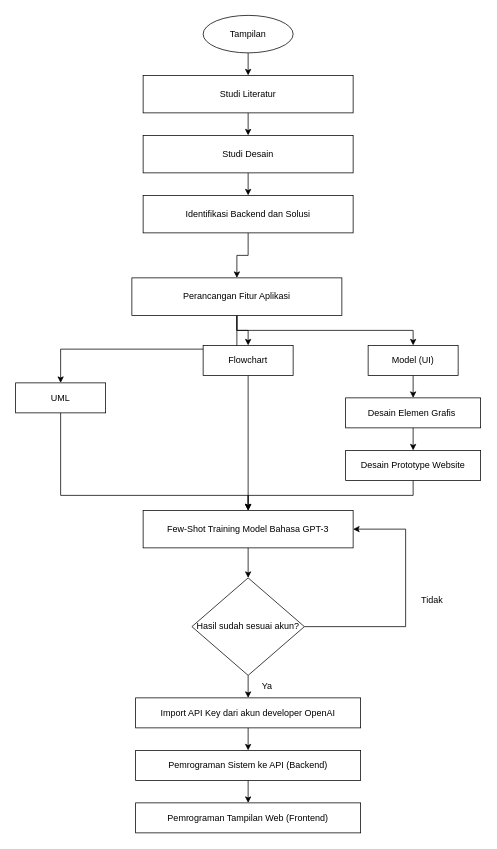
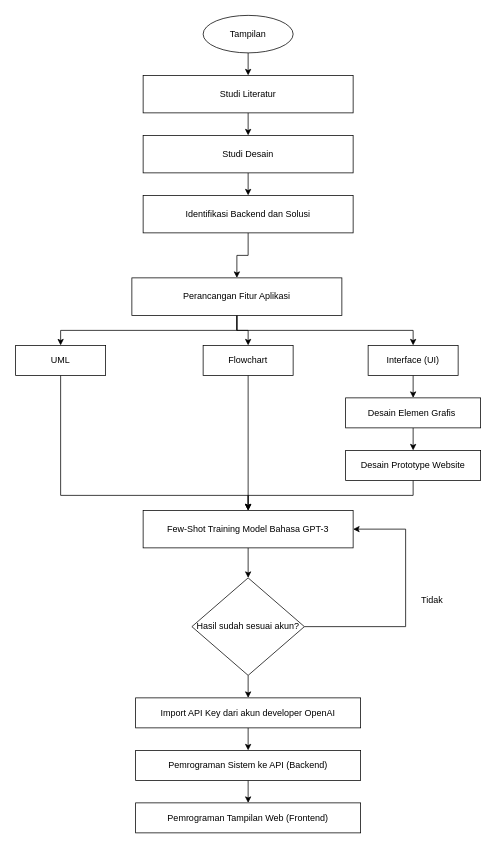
node "Model (UI)": label "Model (UI)" -> "Interface (UI)"
node "UML": moved (60, 398) -> (60, 360)
node "Ya": removed
